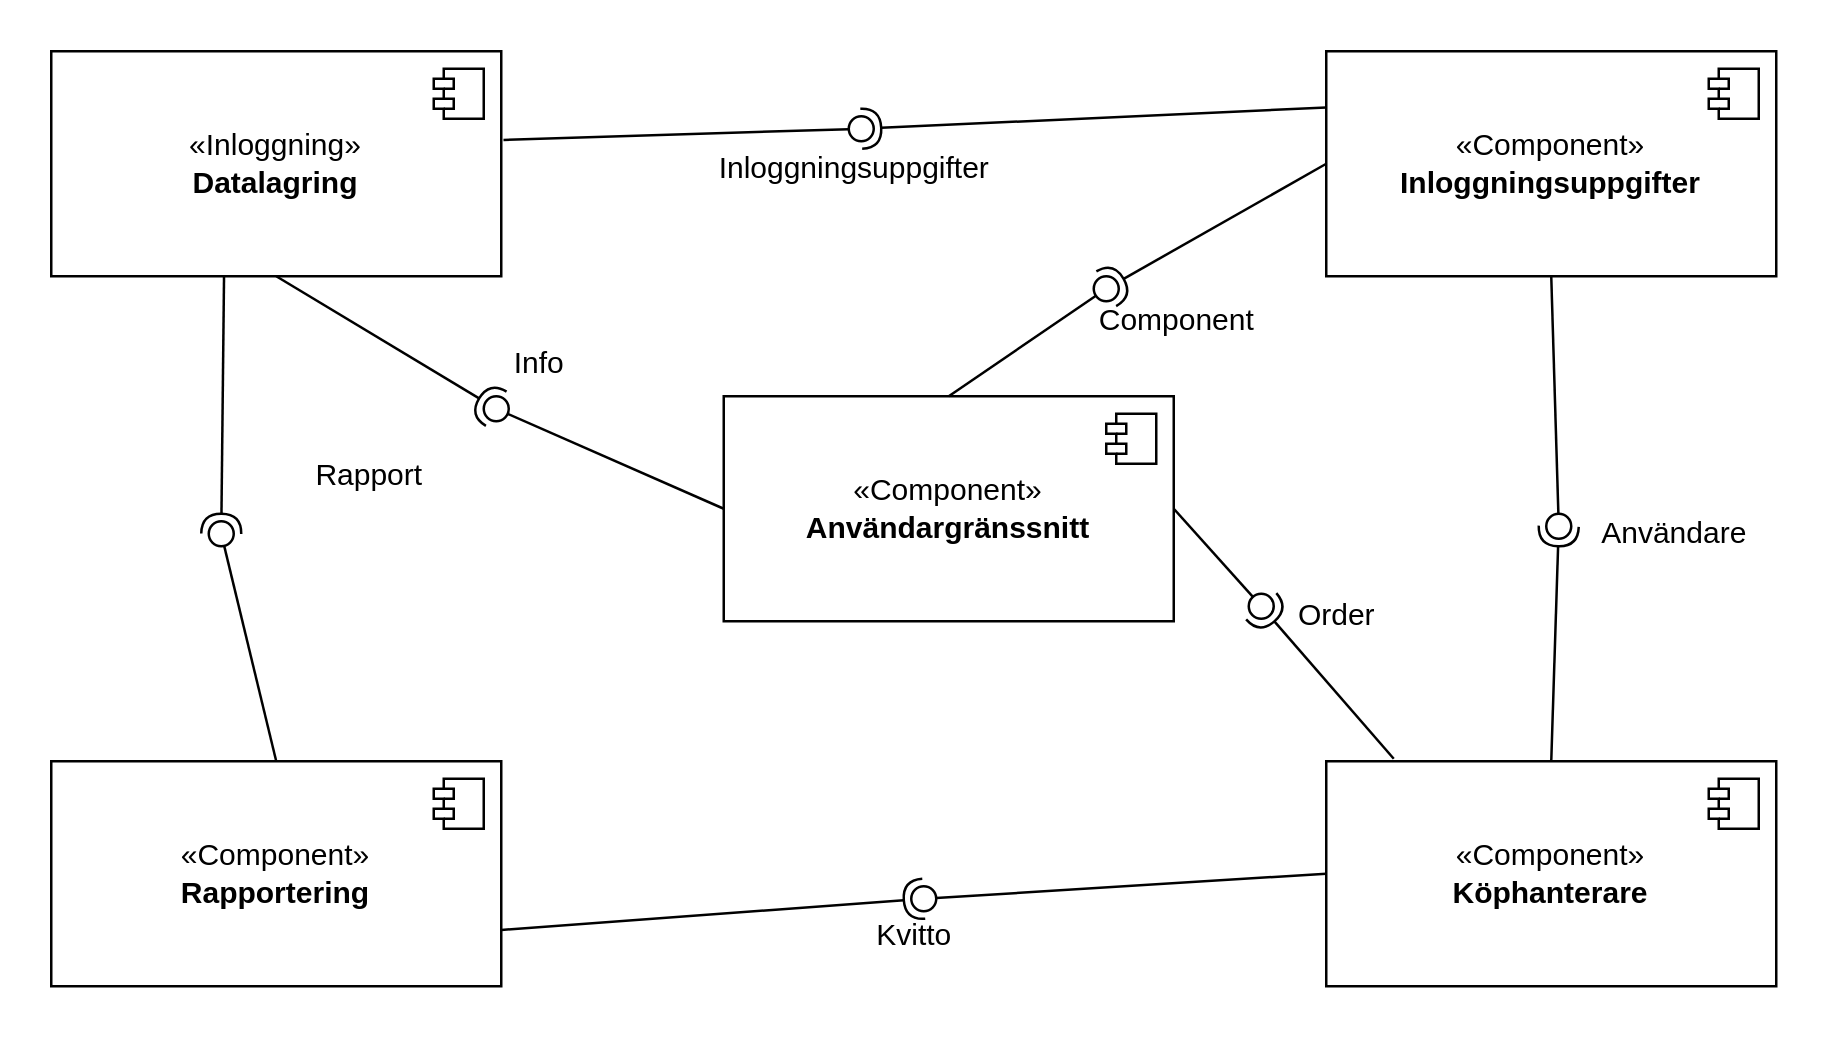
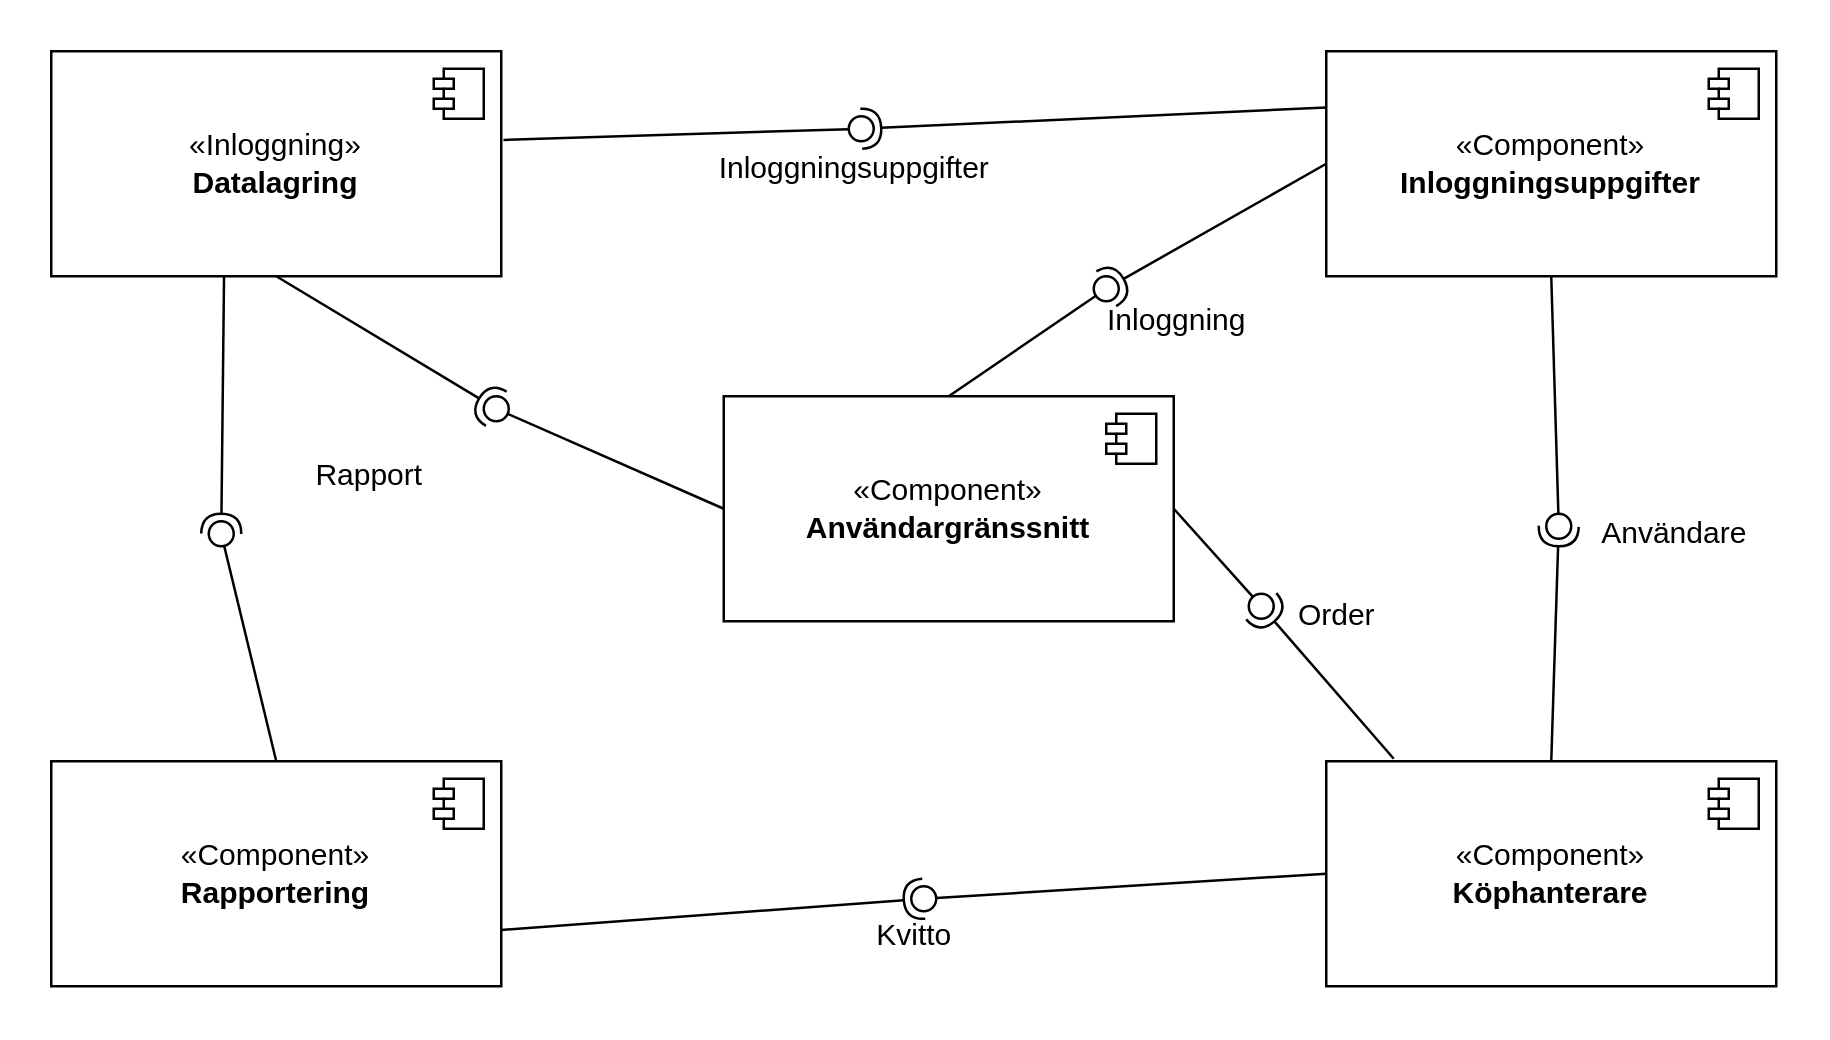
node "Component": label "Component" -> "Inloggning"
node "Info": removed
